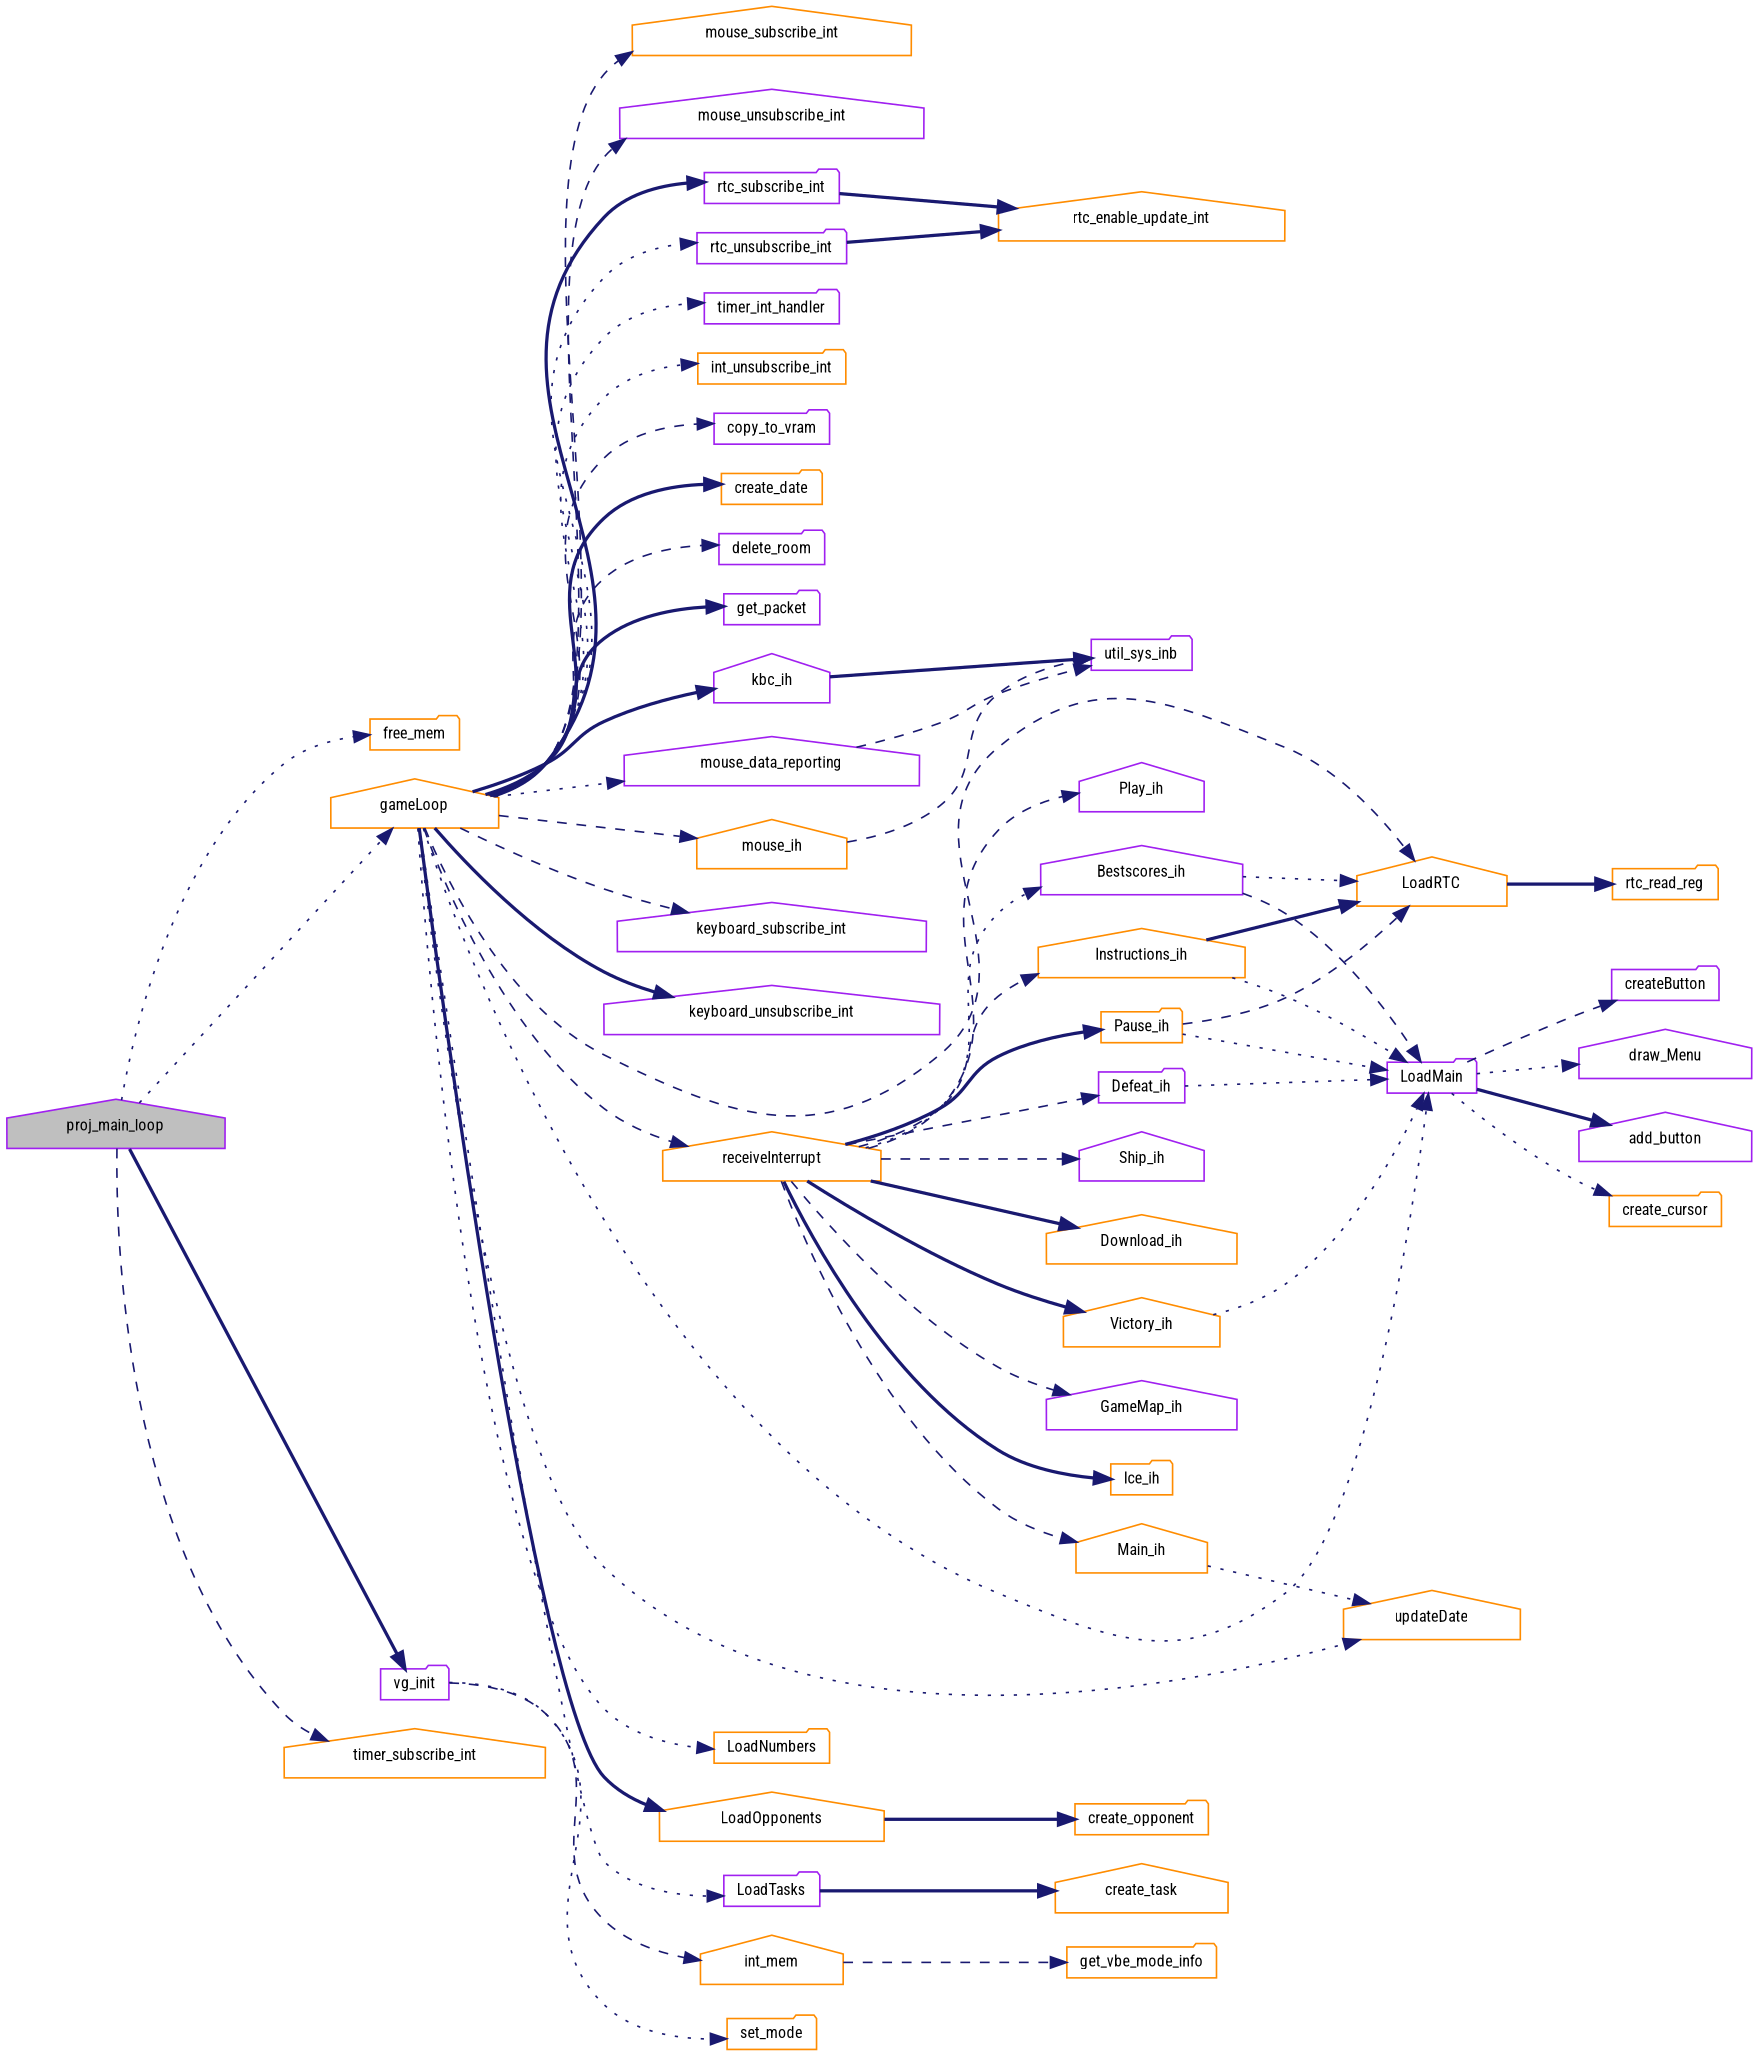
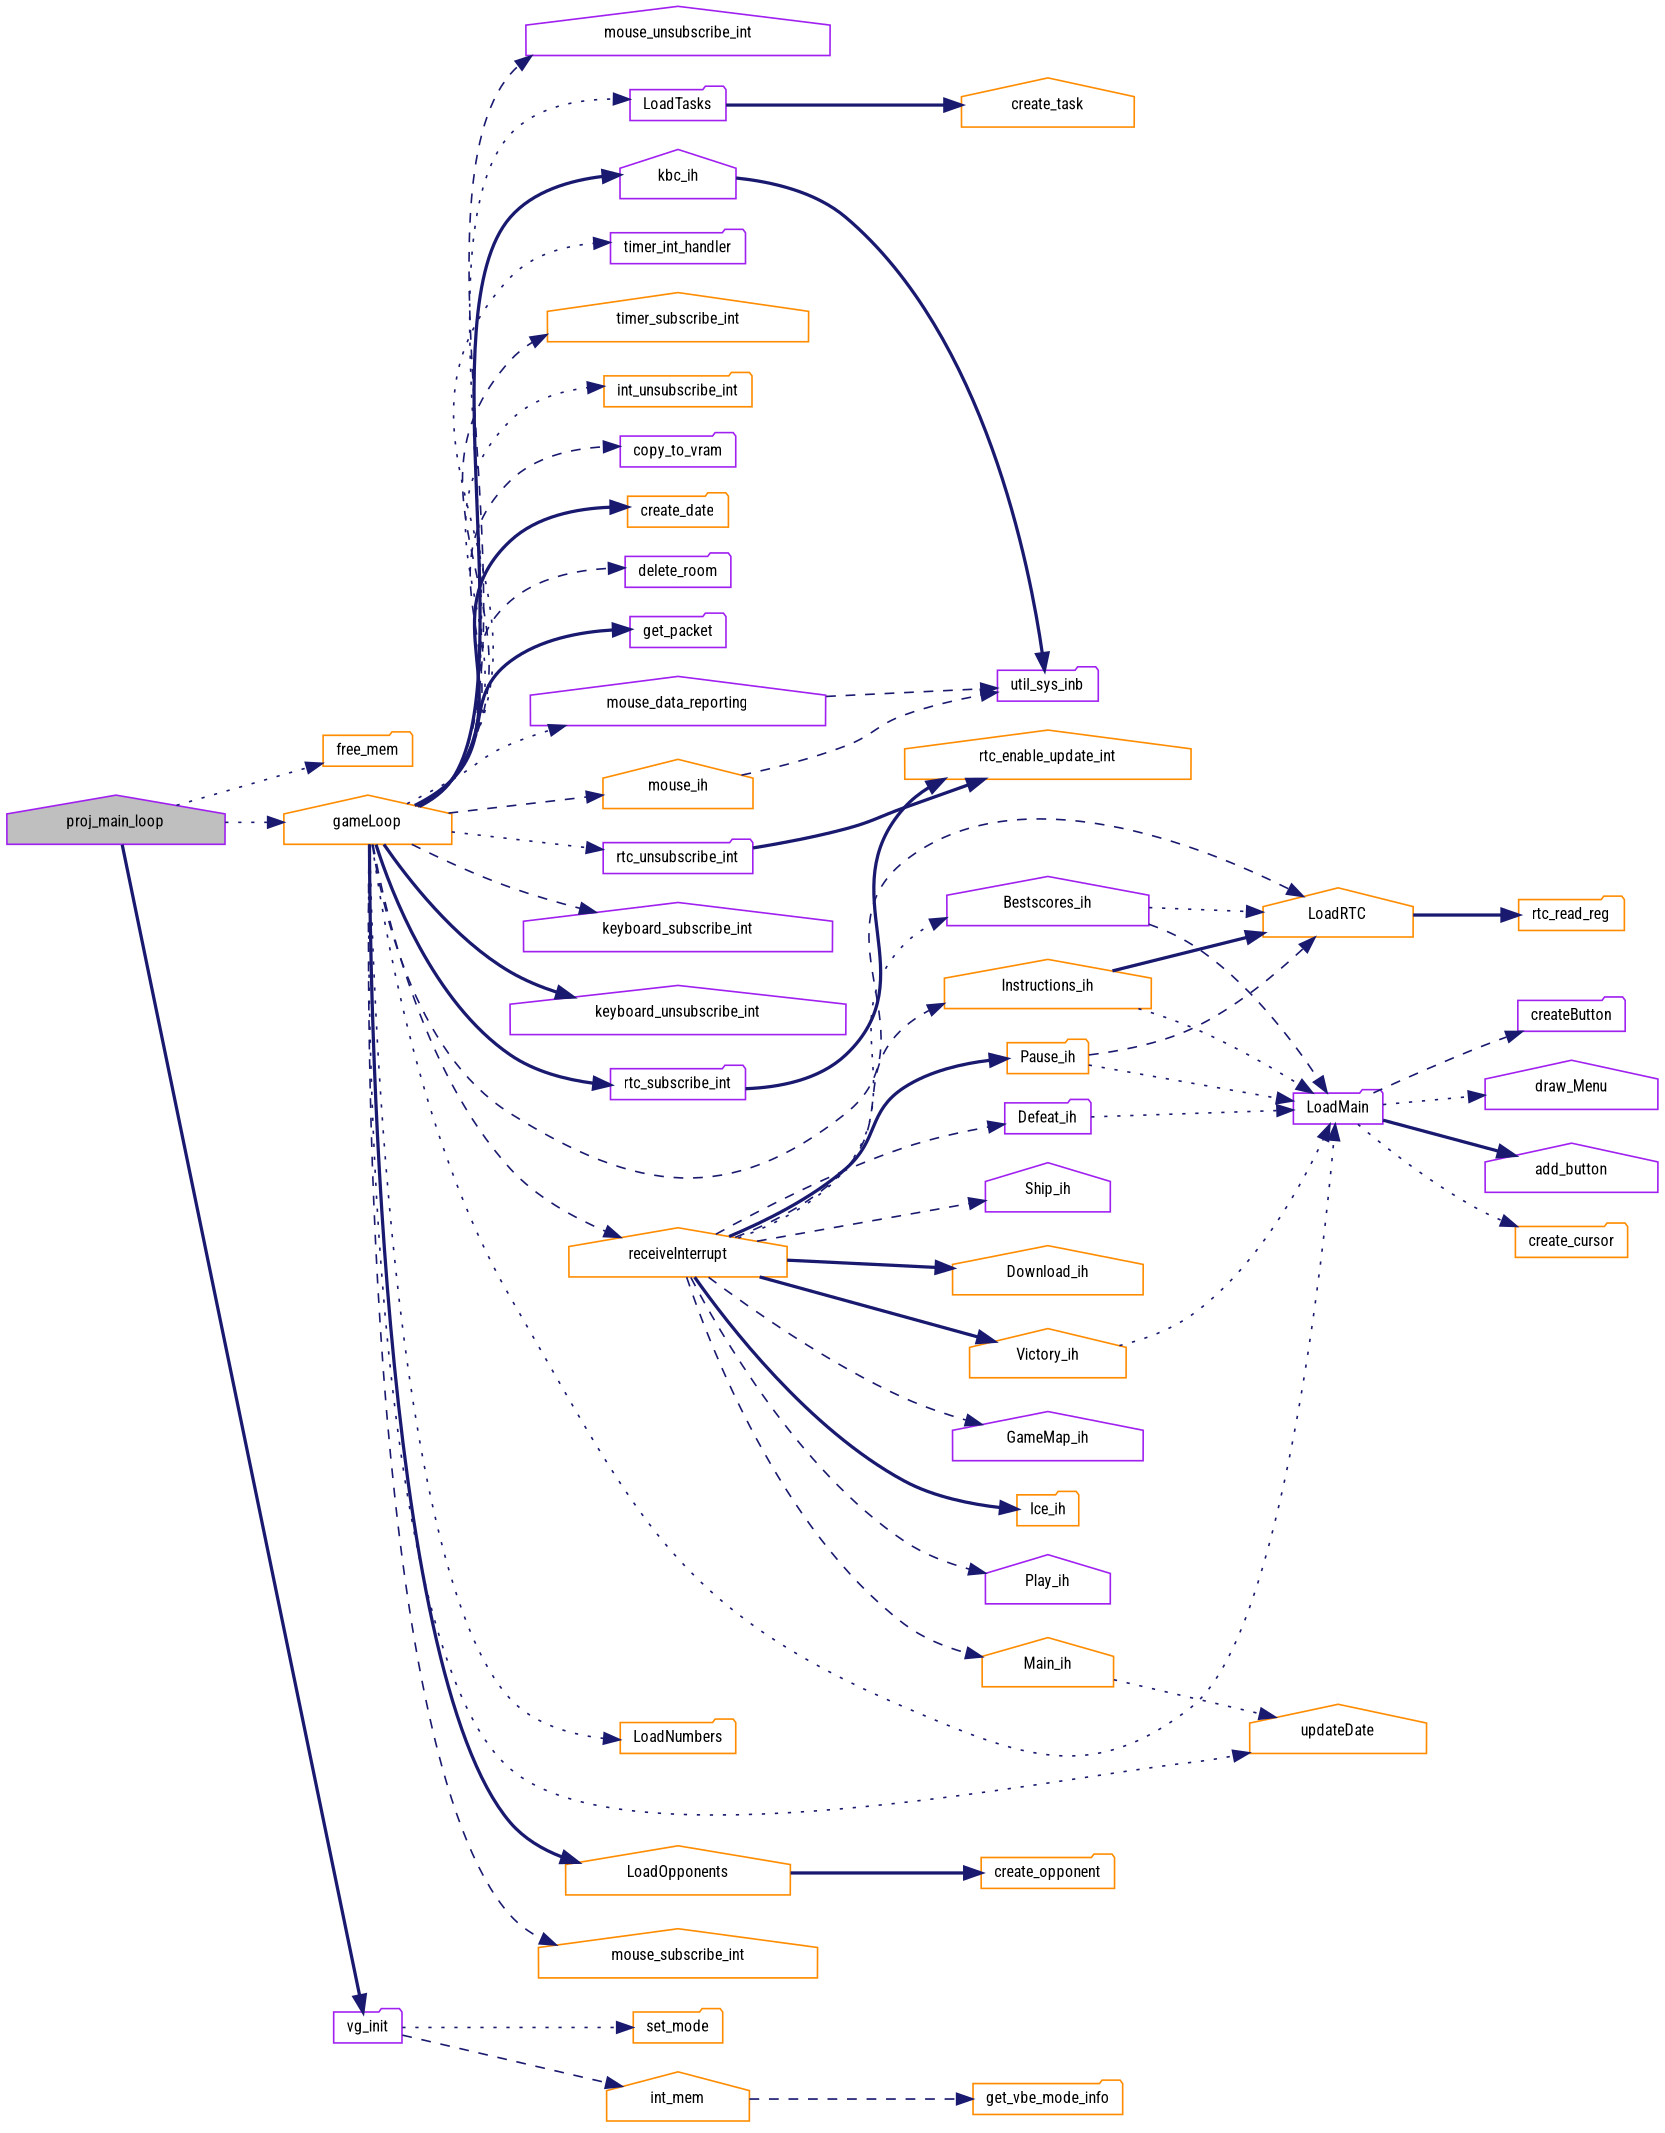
edge "proj_main_loop" -> "timer_subscribe_int": now "gameLoop" -> "timer_subscribe_int"
